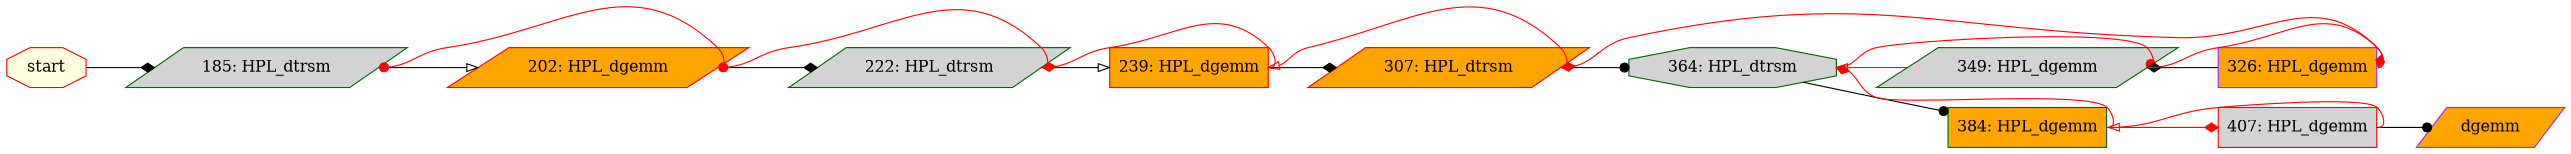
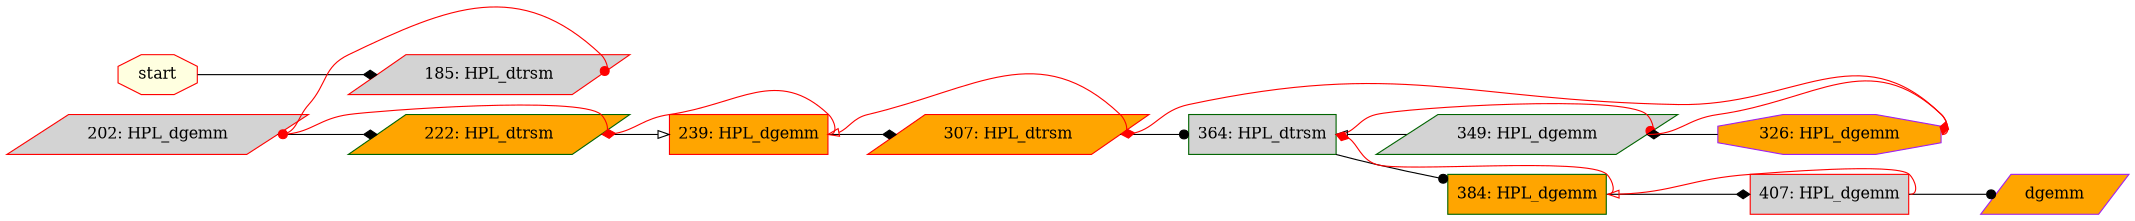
node "185: HPL_dtrsm": color darkgreen -> red
edge "185: HPL_dtrsm" -> "202: HPL_dgemm": removed
node "202: HPL_dgemm": fillcolor orange -> lightgrey
node "222: HPL_dtrsm": fillcolor lightgrey -> orange
node "364: HPL_dtrsm": shape octagon -> box
edge "349: HPL_dgemm" -> "364: HPL_dtrsm": color red -> black
node "326: HPL_dgemm": shape box -> octagon
edge "384: HPL_dgemm" -> "407: HPL_dgemm": color red -> black
